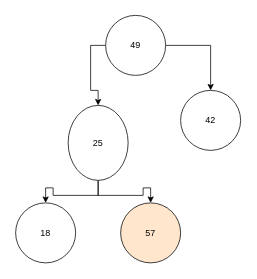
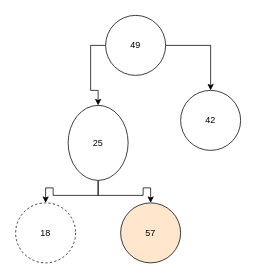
node "18": style solid -> dashed
